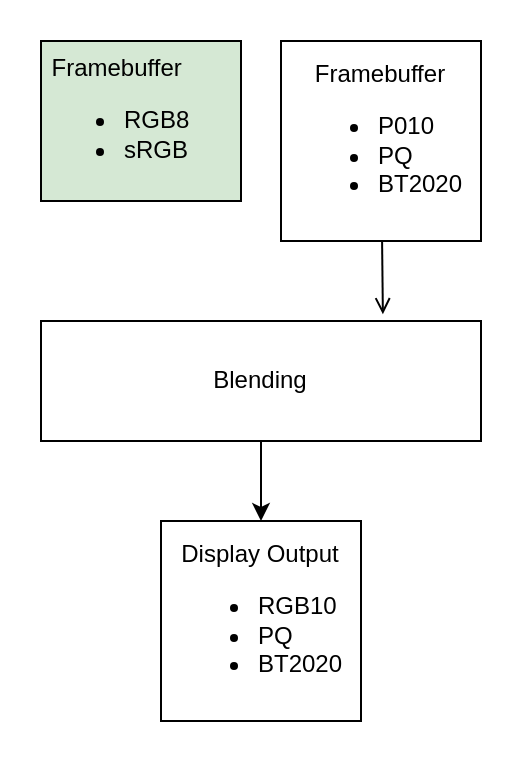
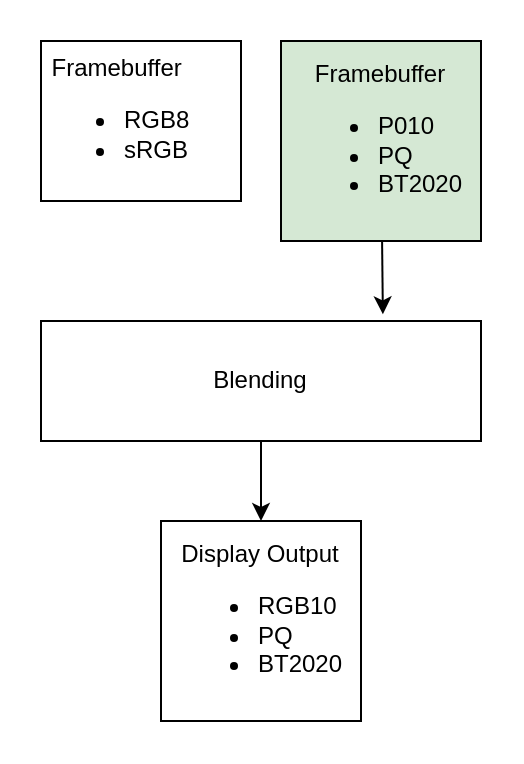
node "Framebuffer RGB8 sRGB": fillcolor #d5e8d4 -> #ffffff
node "Framebuffer P010 PQ BT2020": fillcolor #ffffff -> #d5e8d4
edge "Framebuffer P010 PQ BT2020" -> "Blending": arrowhead open -> classic
